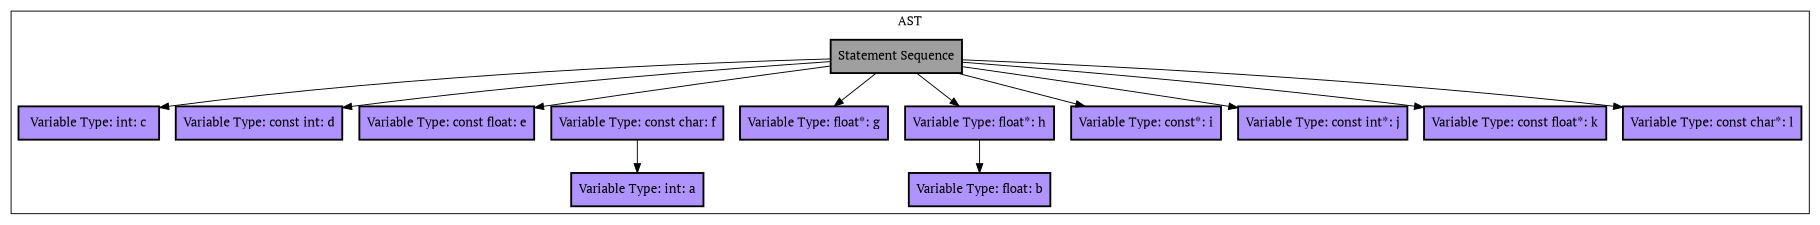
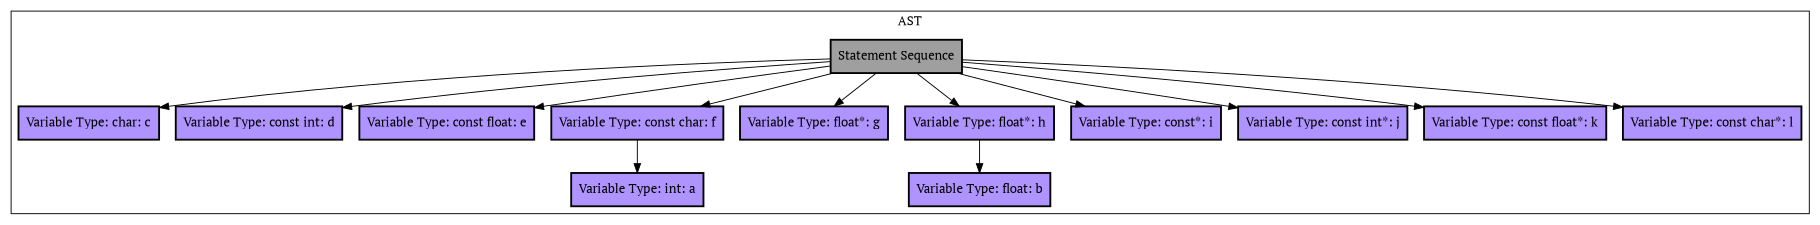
edge "Statement Sequence" -> "Variable Type: const char: f": added
node "Variable Type: int: c": label "Variable Type: int: c" -> "Variable Type: char: c"
